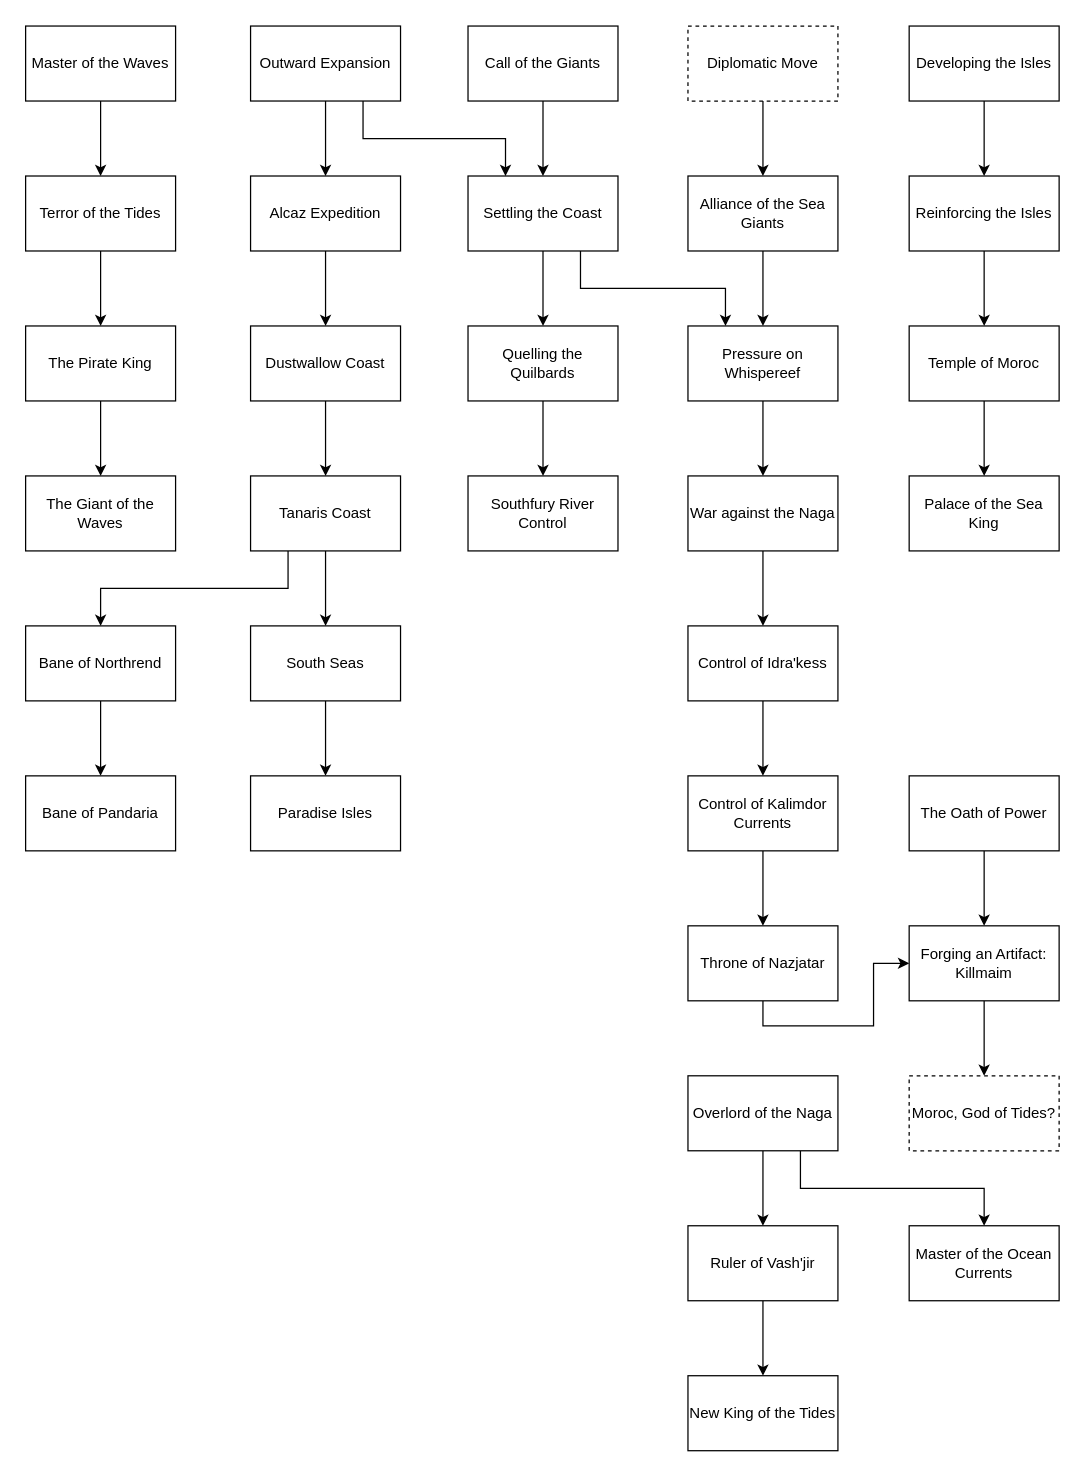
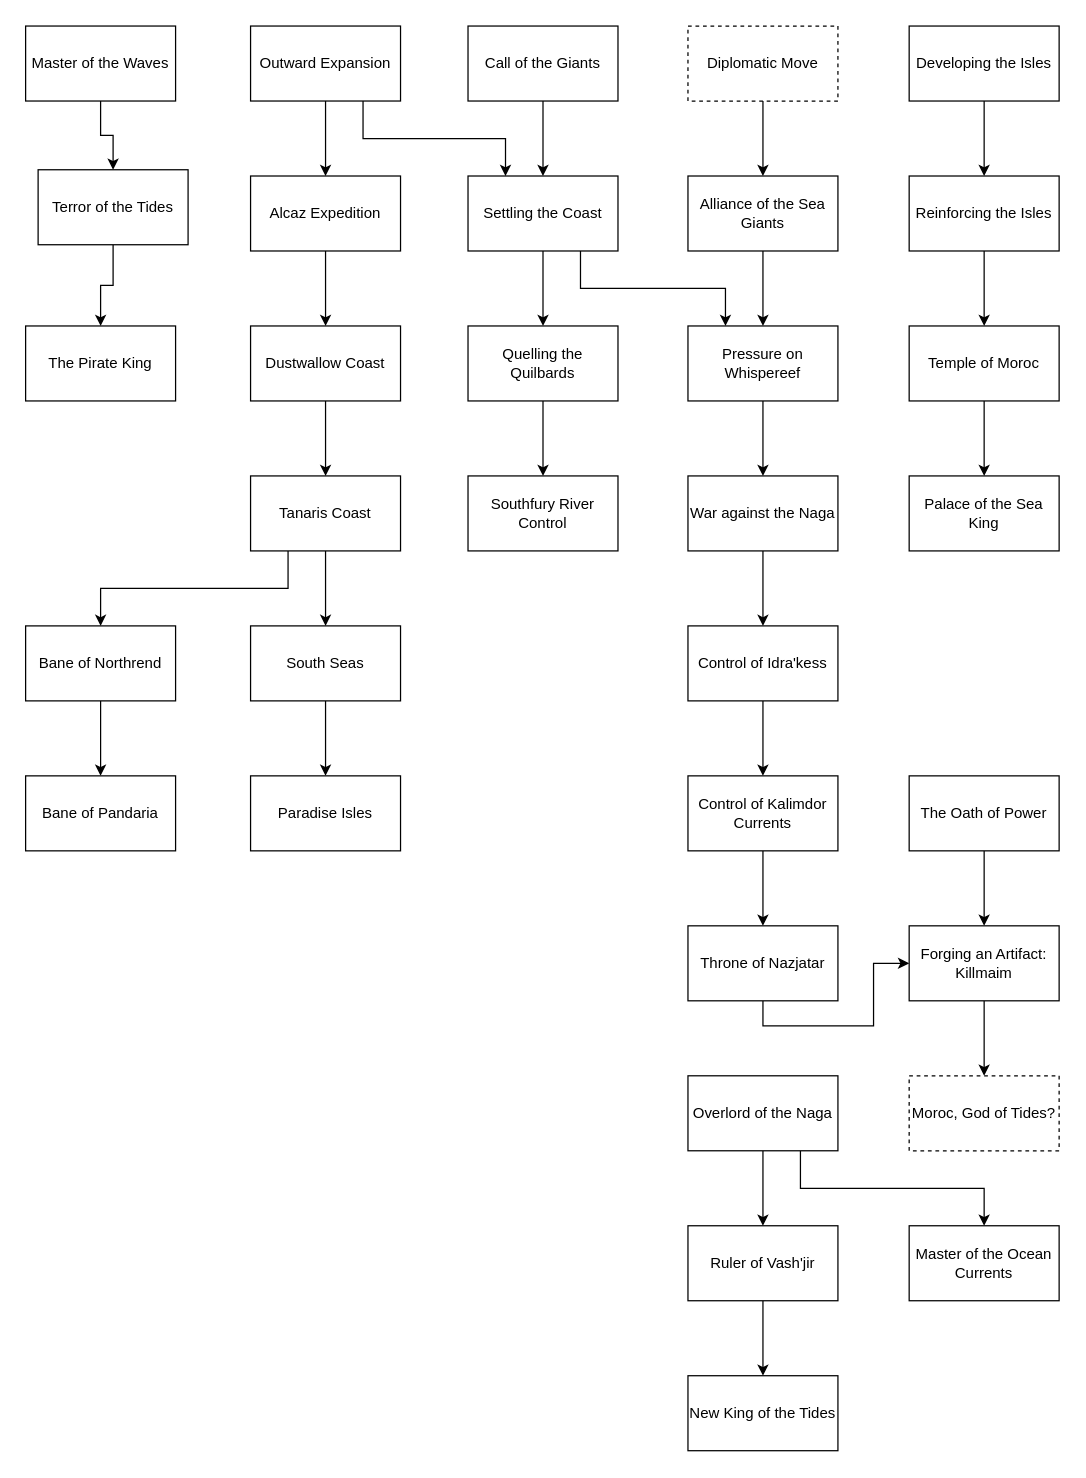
node "Terror of the Tides": moved (101, 213) -> (113, 207)
edge "The Pirate King" -> "The Giant of the Waves": removed
node "The Giant of the Waves": removed
